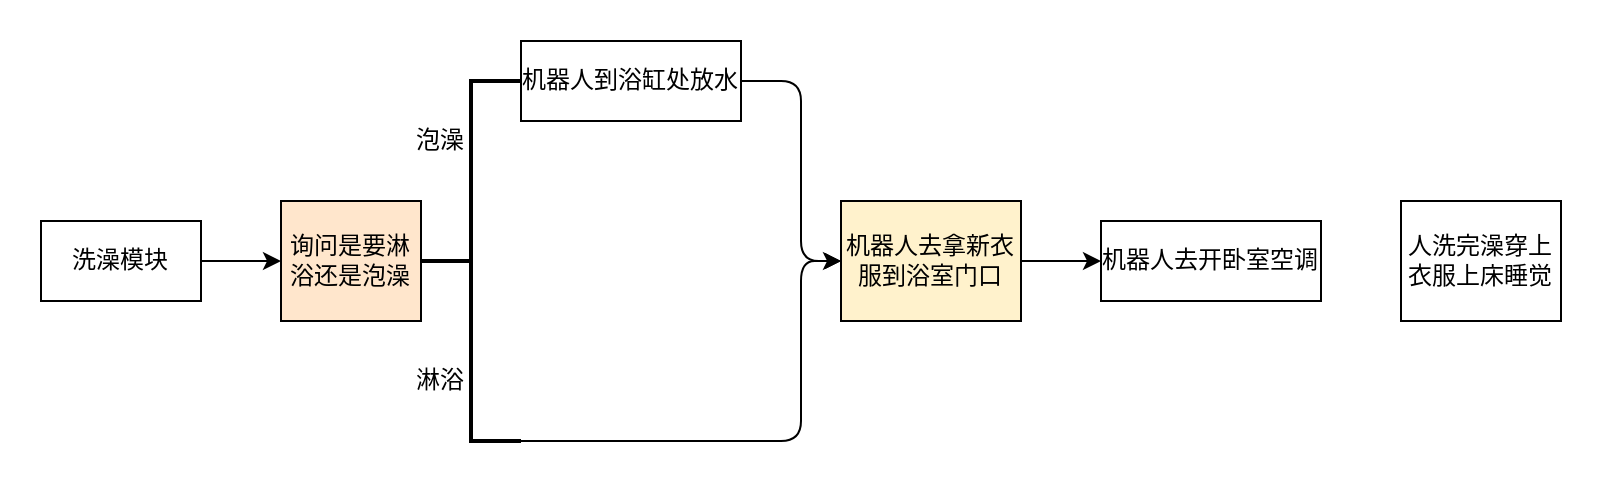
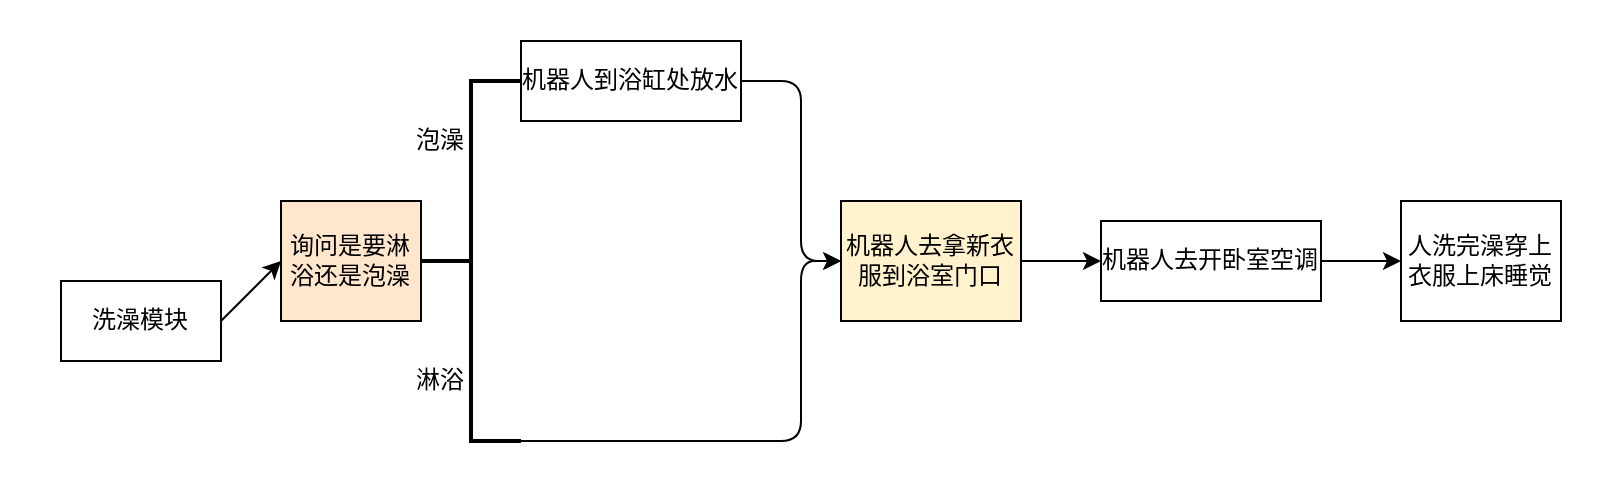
node "洗澡模块": moved (121, 261) -> (141, 321)
edge "机器人去开卧室空调" -> "人洗完澡穿上衣服上床睡觉": added
